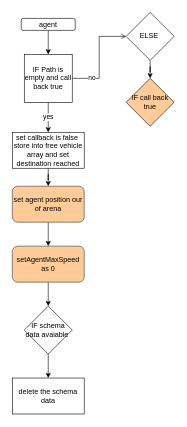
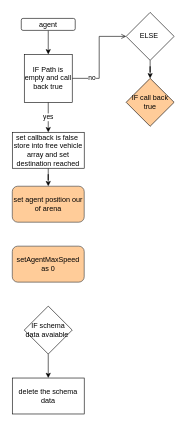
edge "set agent position our of arena" -> "setAgentMaxSpeed as 0": removed
edge "setAgentMaxSpeed as 0" -> "IF schema data avaiable": removed
